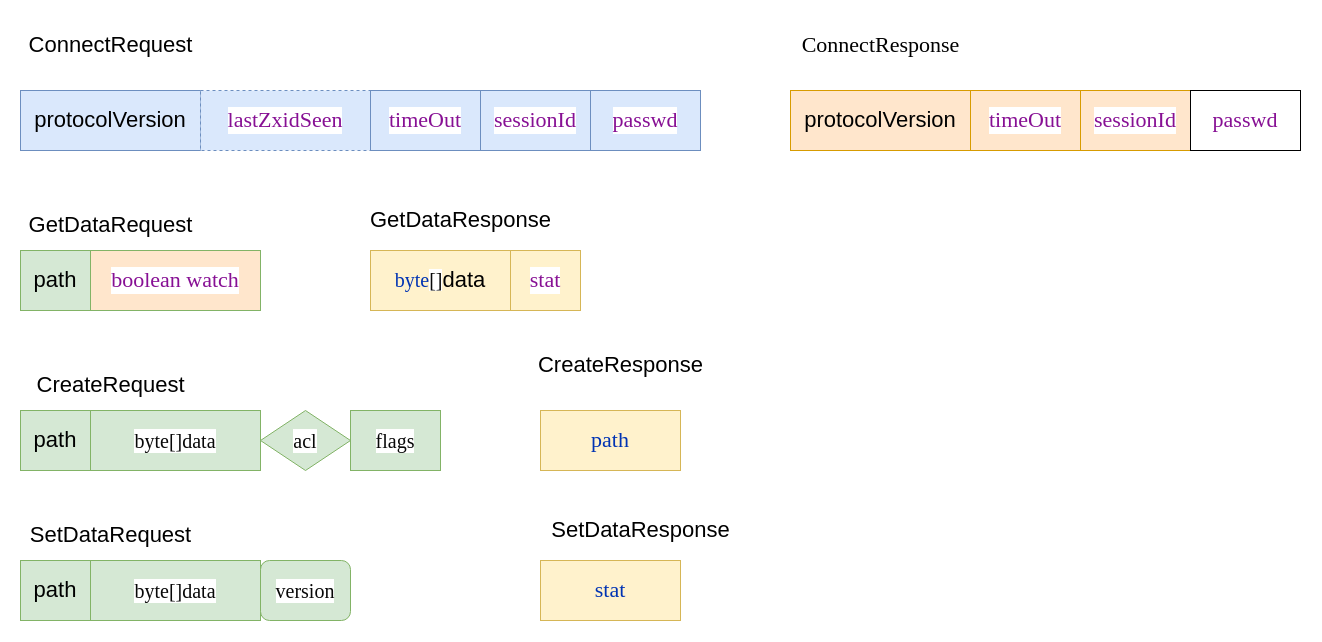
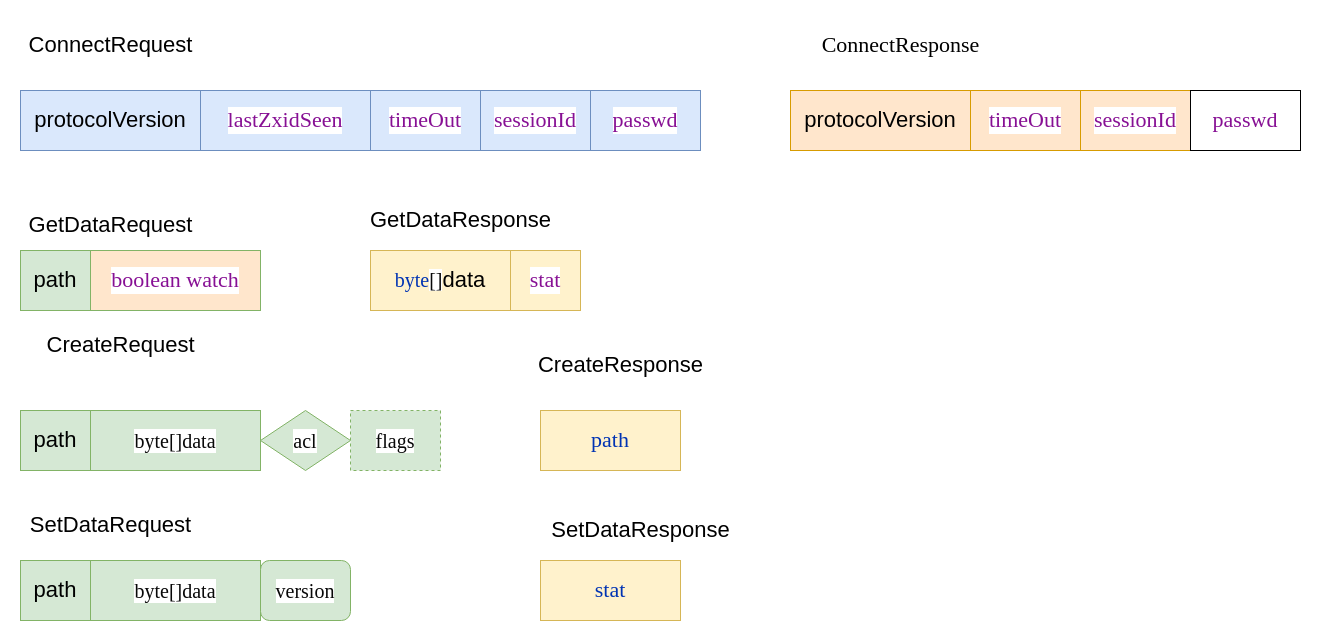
node "ConnectResponse": moved (881, 46) -> (901, 46)
node "lastZxidSeen": style dashed -> solid
node "CreateRequest": moved (111, 386) -> (121, 346)
node "flags": style solid -> dashed
node "SetDataRequest": moved (111, 536) -> (111, 526)
